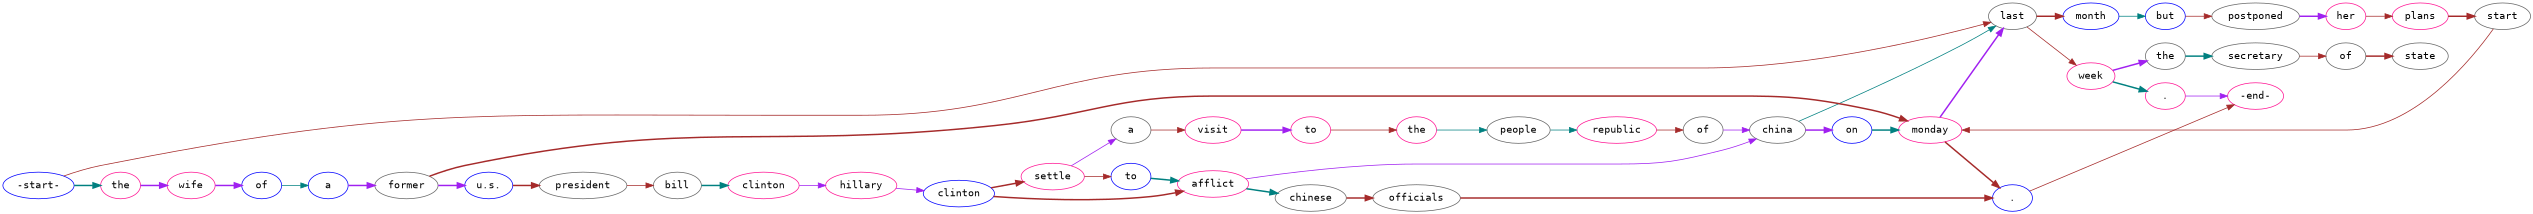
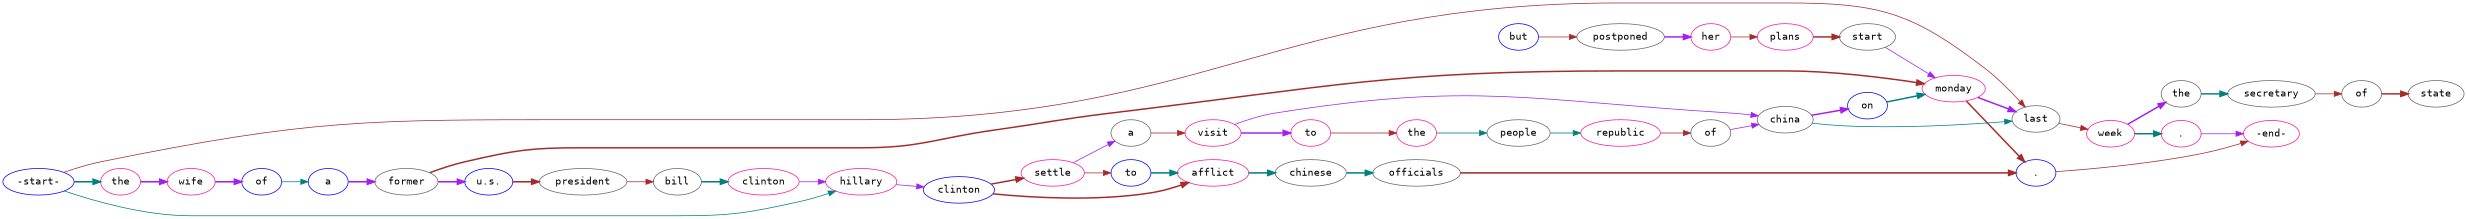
node "month": removed
edge "start" -> "monday": color brown -> purple
edge "afflict" -> "china": now "visit" -> "china"
edge "chinese" -> "officials": color brown -> teal
edge "-start-" -> "hillary": added
